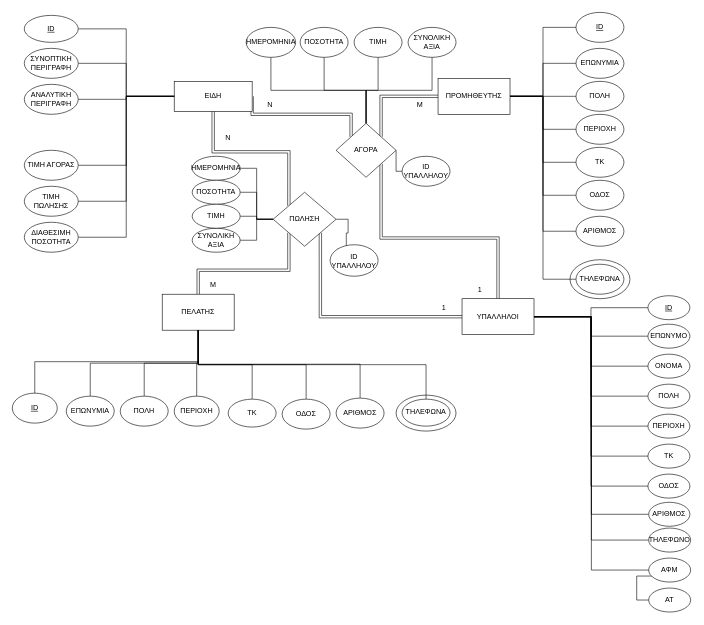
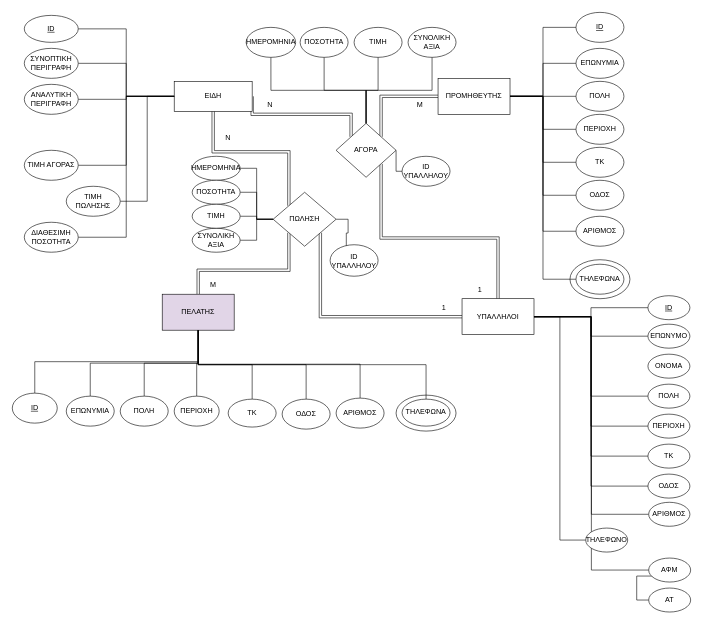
node "ΤΙΜΗ ΠΩΛΗΣΗΣ": moved (51, 201) -> (93, 201)
node "ΠΕΛΑΤΗΣ": fillcolor #ffffff -> #e1d5e7
edge "ΥΠΑΛΛΗΛΟΙ" -- "ΟΝΟΜΑ": removed
node "ΤΗΛΕΦΩΝΟ": moved (670, 540) -> (607, 540)
